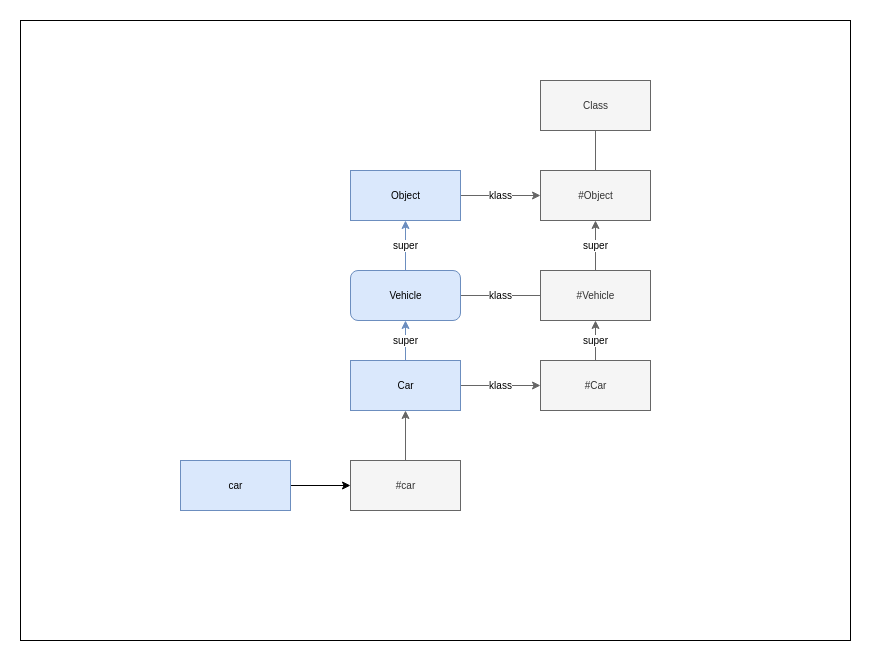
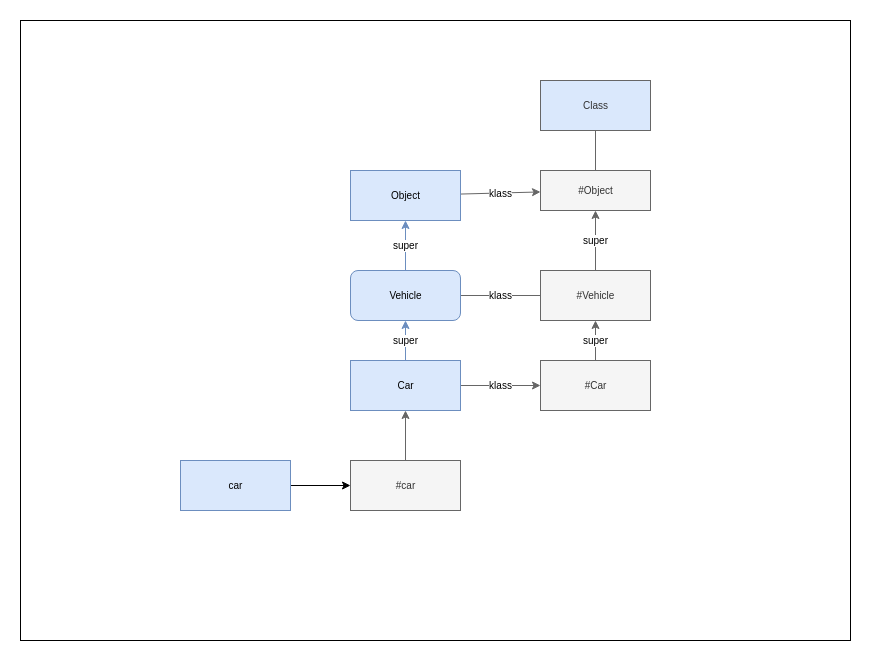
node "Class": fillcolor #f5f5f5 -> #dae8fc
node "#Object": size 110x50 -> 110x40
